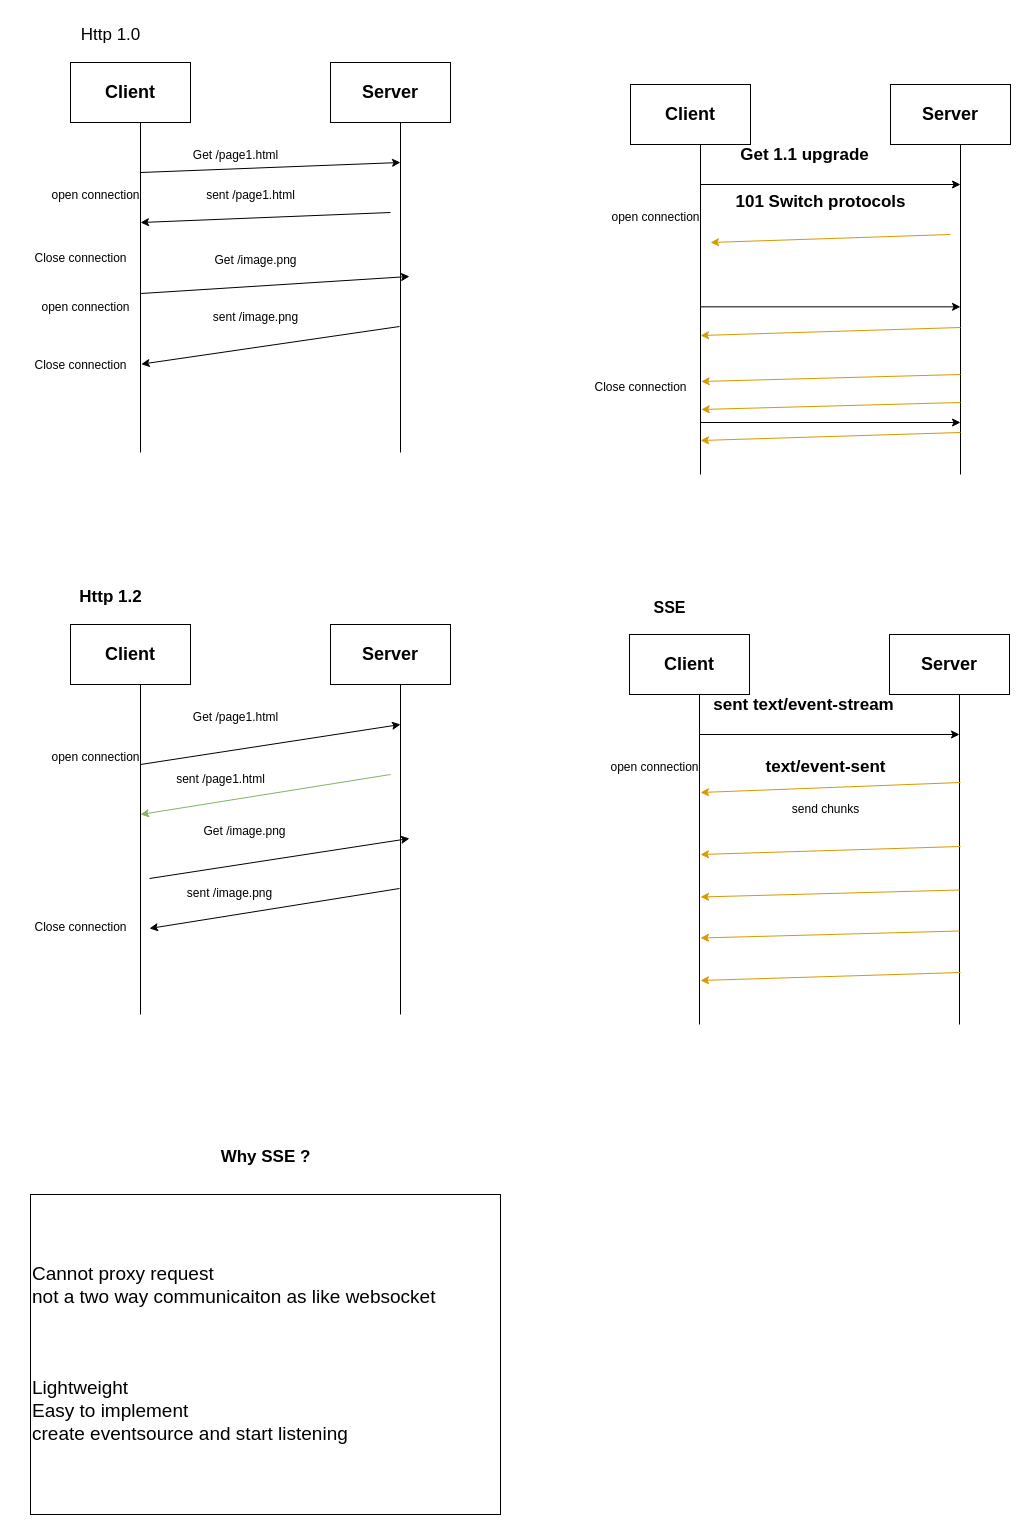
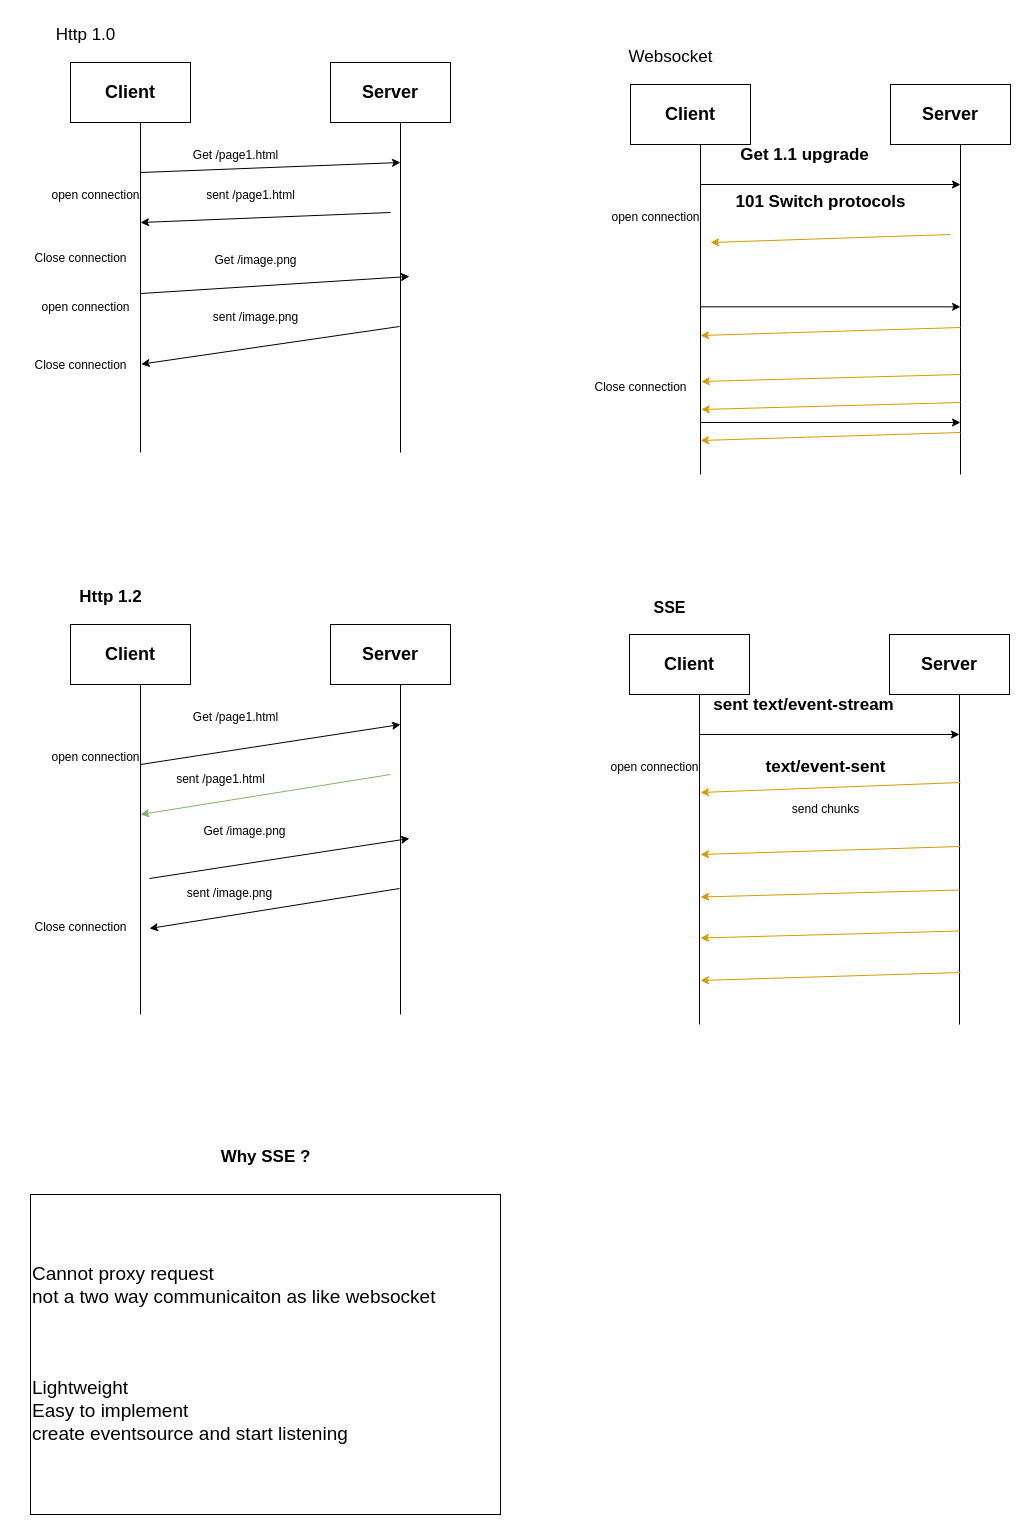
node "Http 1.0": moved (111, 36) -> (86, 36)
node "Websocket": added
